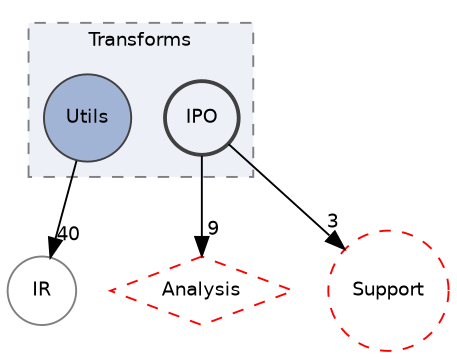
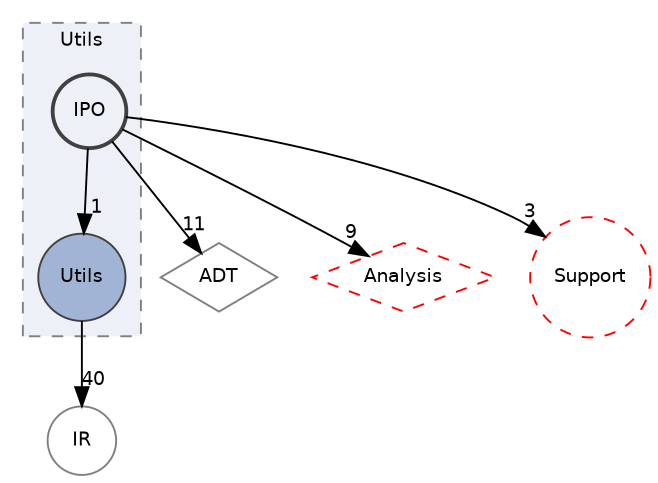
cluster "Transforms": label "Transforms" -> "Utils"
edge "IPO" -> "Utils": added
node "ADT": added
